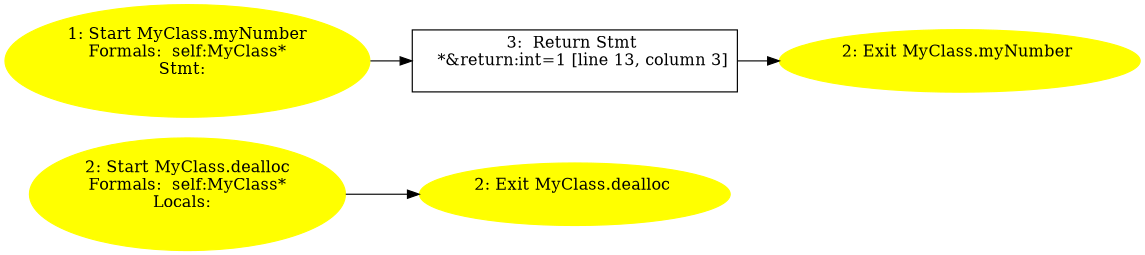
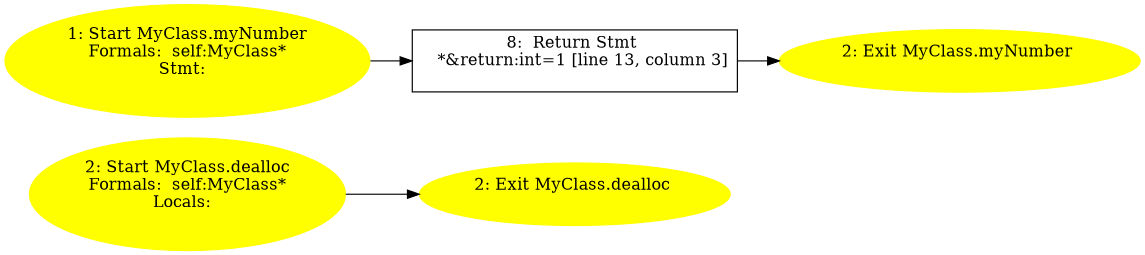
node "3:  Return Stmt *&return:int=1 [line 13, column 3]": label "3:  Return Stmt *&return:int=1 [line 13, column 3]" -> "8:  Return Stmt *&return:int=1 [line 13, column 3]"
